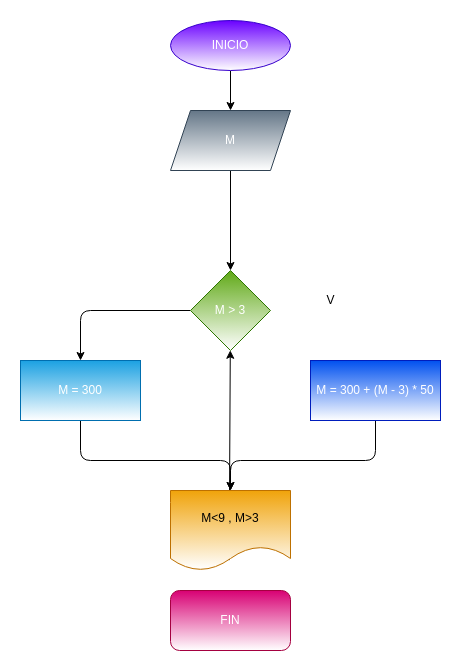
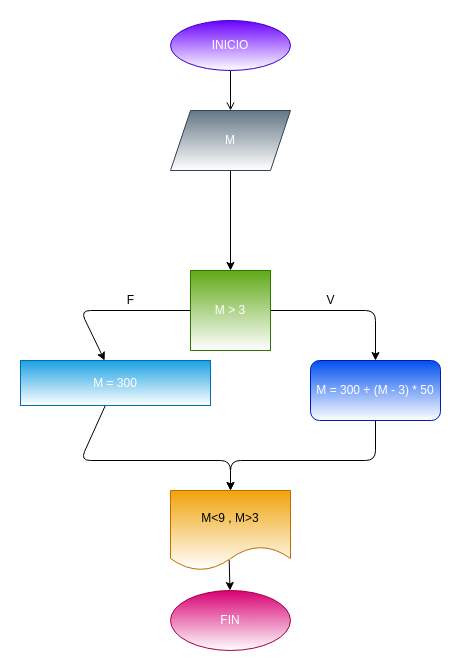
edge "INICIO" -> "M": arrowhead classic -> open
node "F": added
node "M > 3": shape diamond -> rectangle
edge "M > 3" -> "M = 300 + (M - 3) * 50": added
node "M = 300": size 120x60 -> 190x45
node "M = 300 + (M - 3) * 50": shape rectangle -> rounded rectangle
edge "M<9 , M>3" -> "M > 3": now "M<9 , M>3" -> "FIN"
node "FIN": shape rounded rectangle -> ellipse
